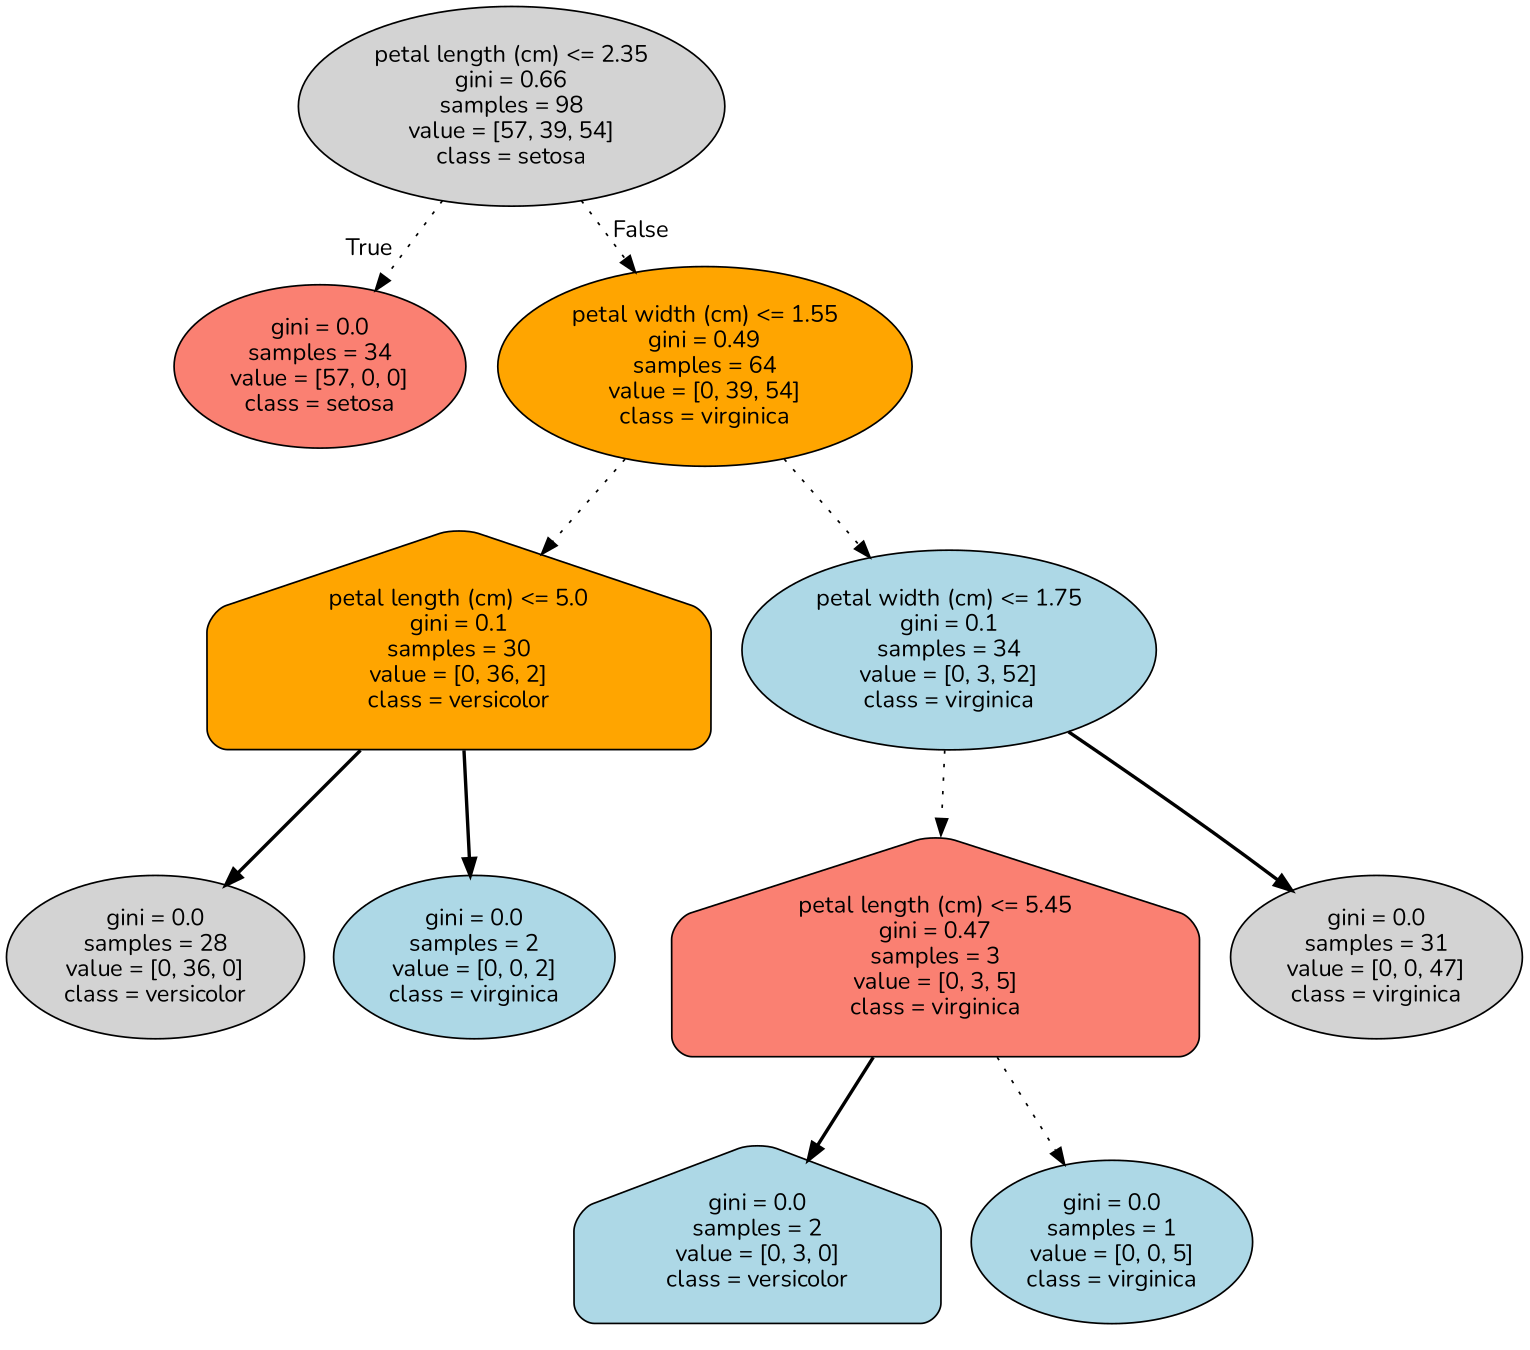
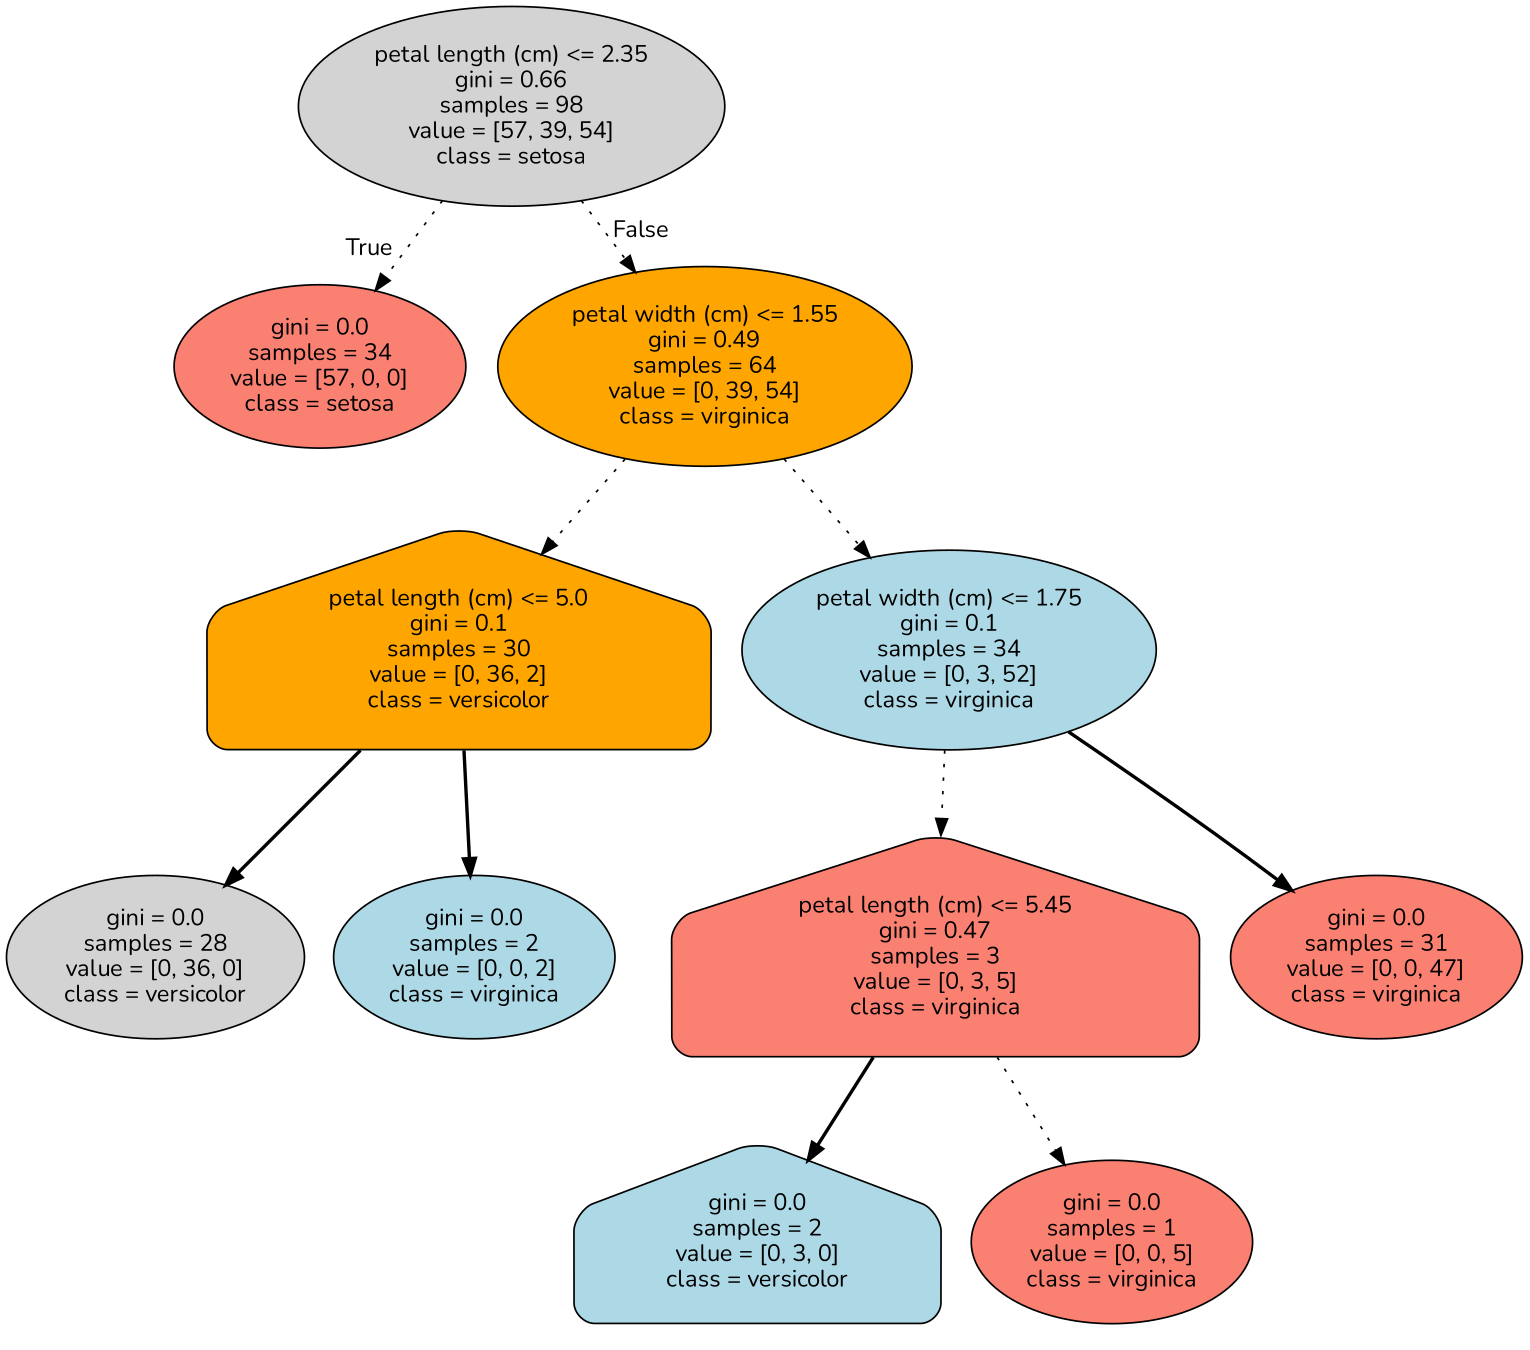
node "gini = 0.0 samples = 31 value = [0, 0, 47] class = virginica": fillcolor lightgrey -> salmon
node "gini = 0.0 samples = 1 value = [0, 0, 5] class = virginica": fillcolor lightblue -> salmon
